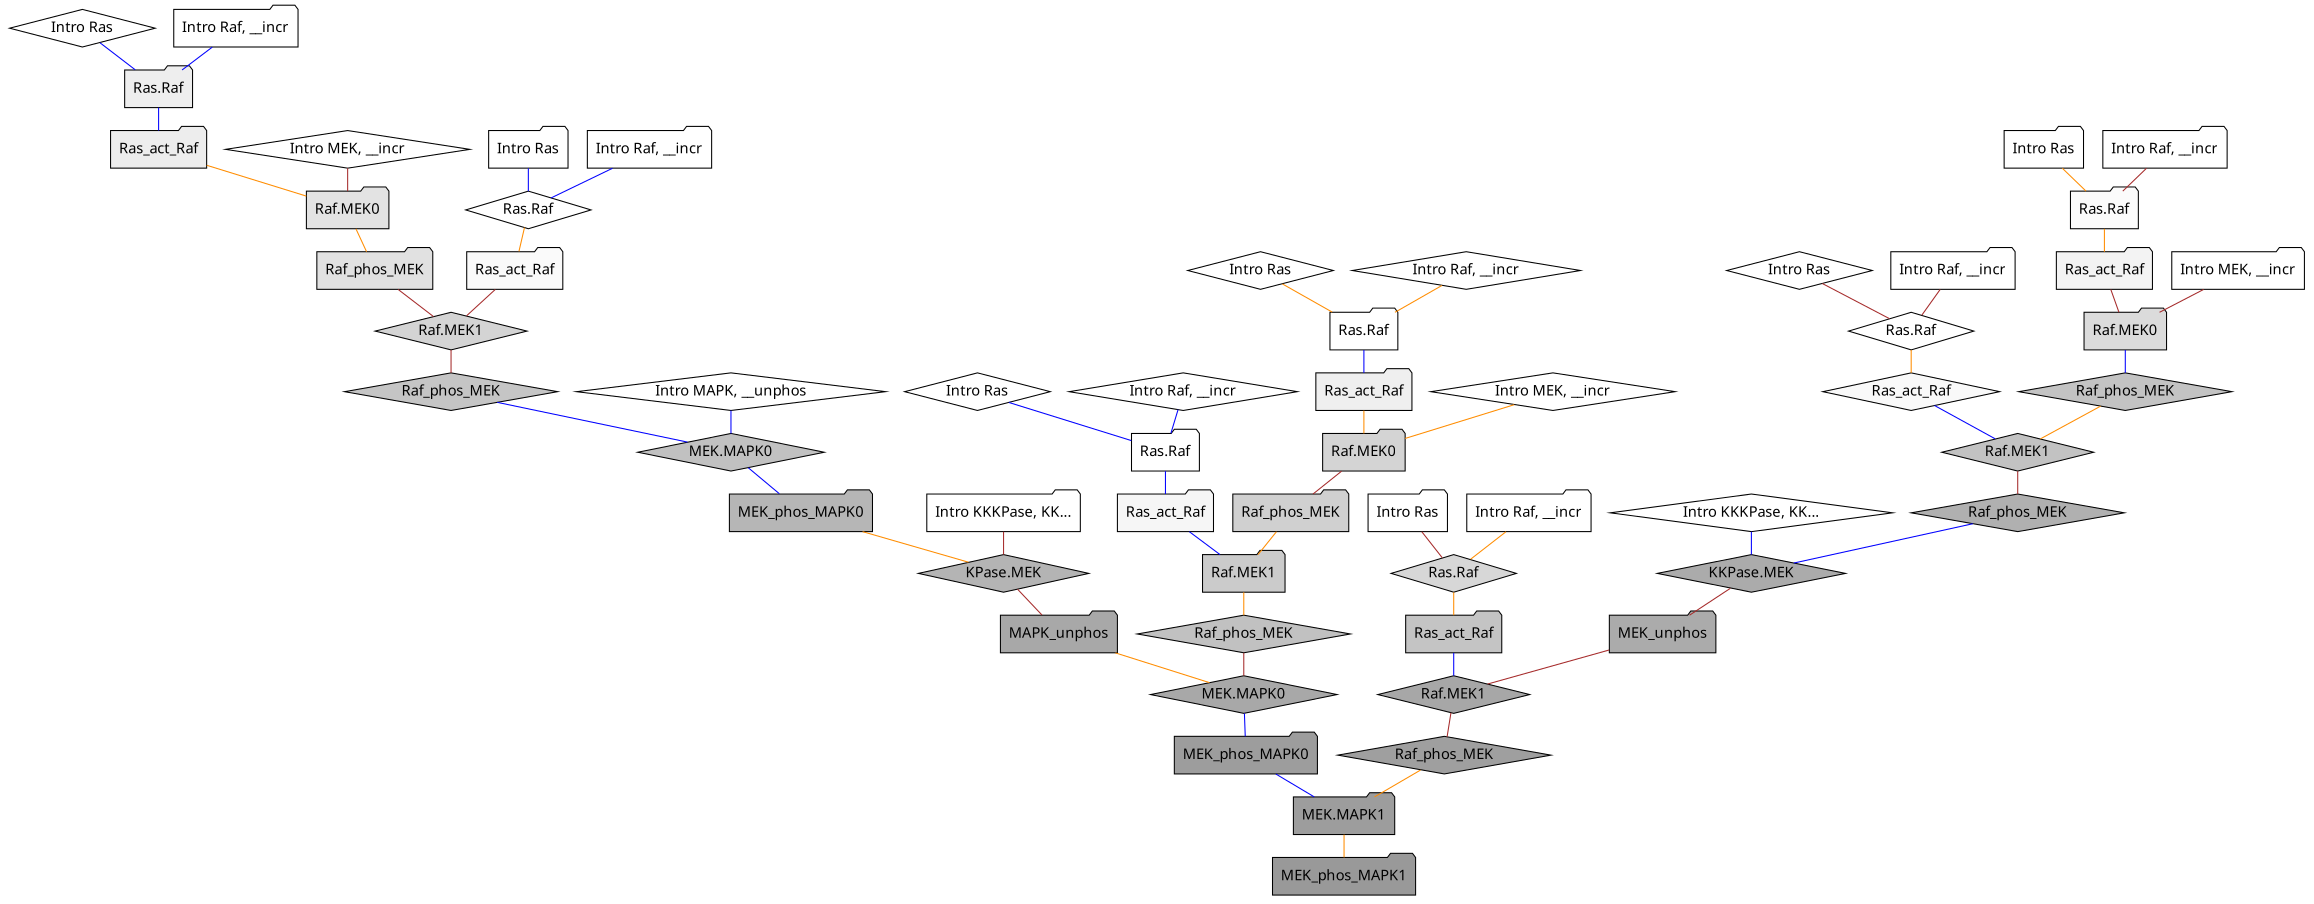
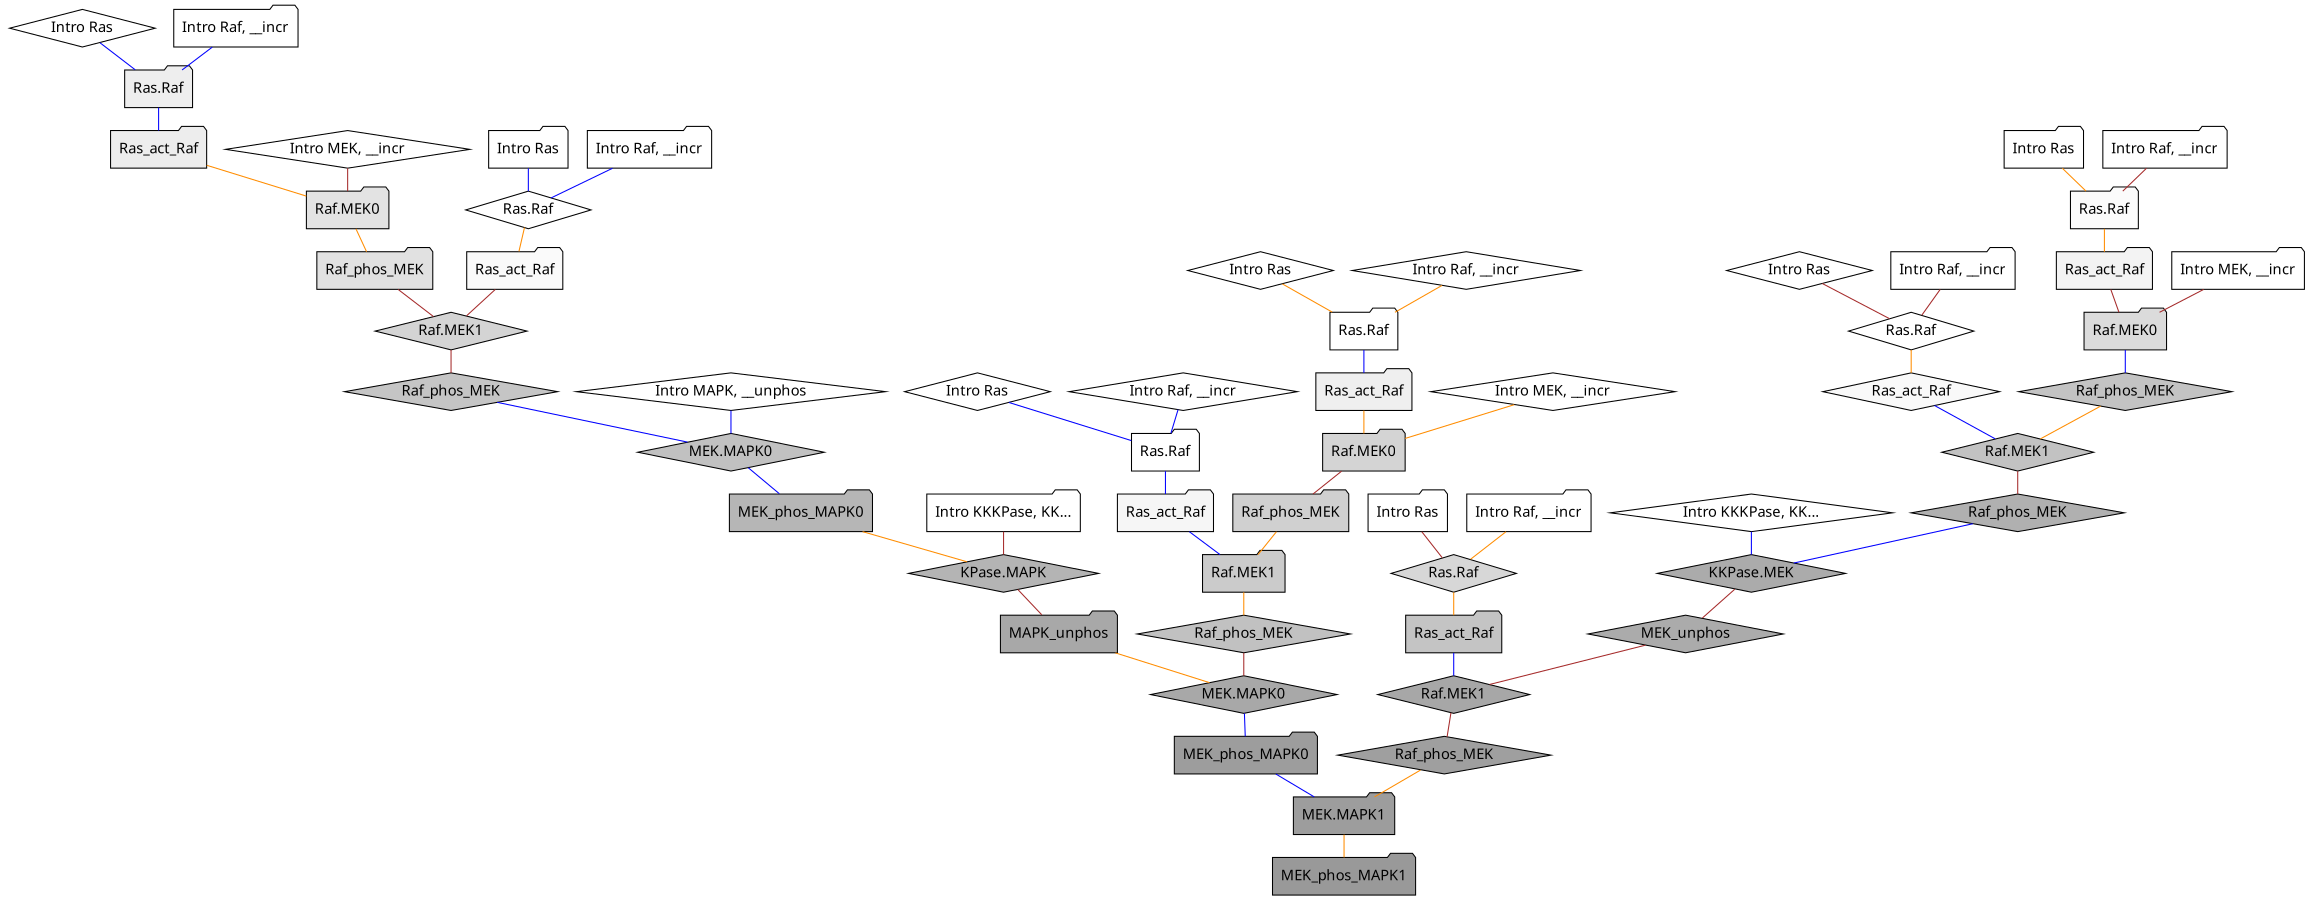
node "KPase.MEK": label "KPase.MEK" -> "KPase.MAPK"
node "MEK_unphos": shape folder -> diamond
